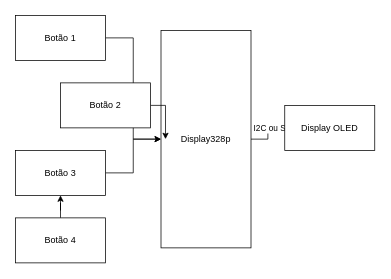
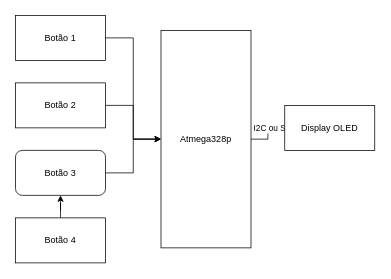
node "Botão 2": moved (105, 105) -> (60, 105)
node "Display328p": label "Display328p" -> "Atmega328p"
node "Botão 3": shape rectangle -> rounded rectangle
